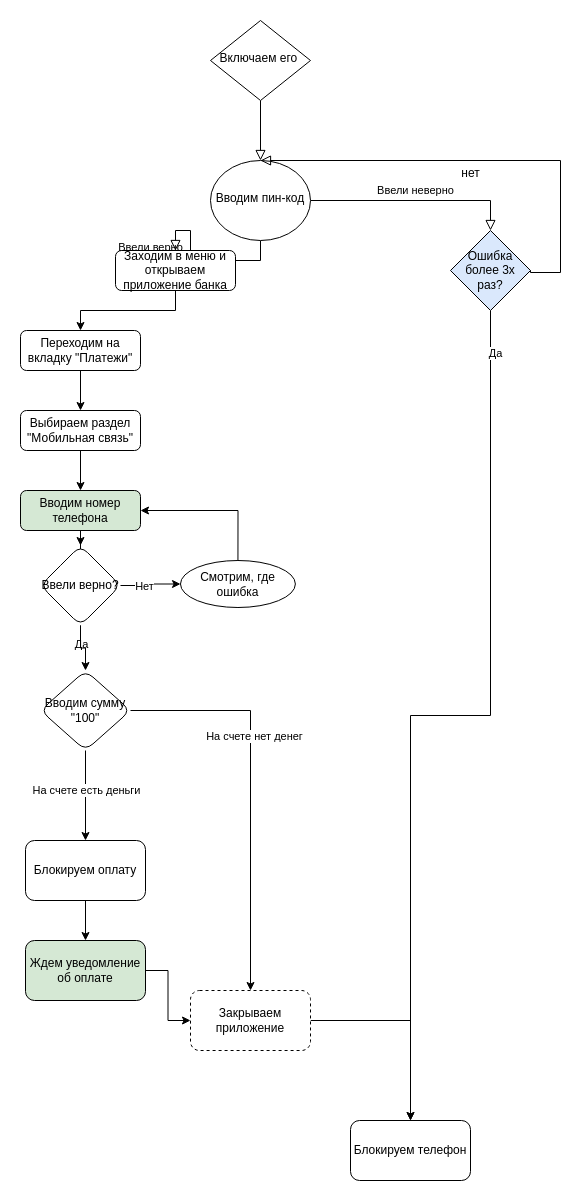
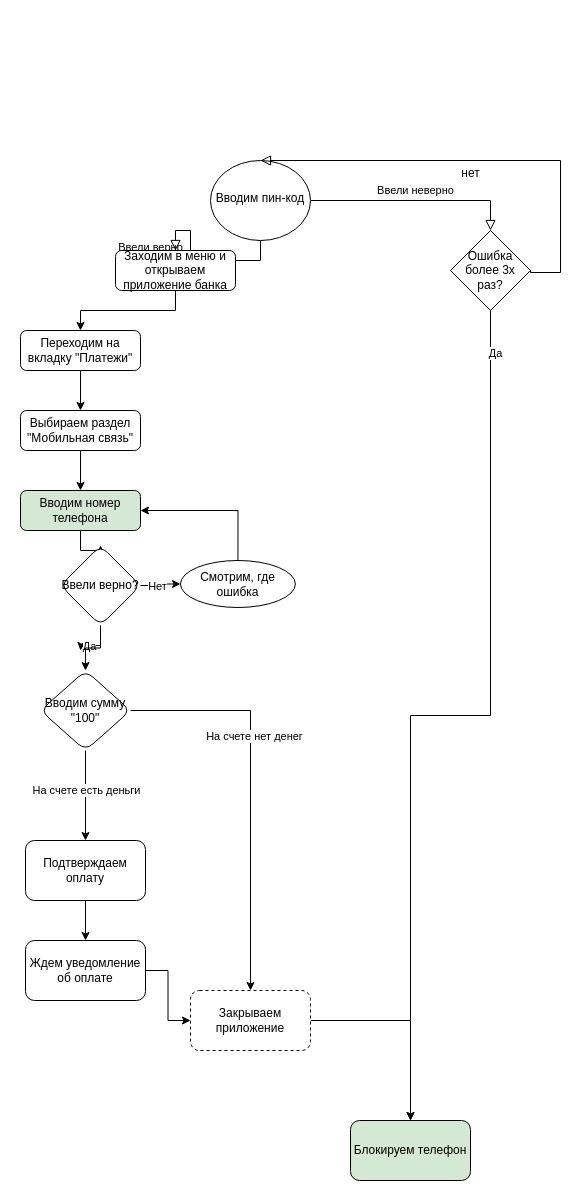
node "Включаем его": removed
edge "Включаем его" -> "Вводим пин-код": removed
node "Ошибка более 3х раз?": fillcolor #dae8fc -> #ffffff
node "Ввели верно?": moved (81, 586) -> (101, 586)
node "Блокируем оплату": label "Блокируем оплату" -> "Подтверждаем оплату"
node "Ждем уведомление об оплате": fillcolor #d5e8d4 -> #ffffff
node "Блокируем телефон": fillcolor #ffffff -> #d5e8d4
